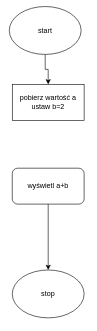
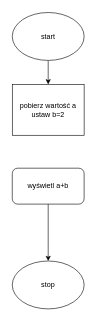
node "start": moved (45, 30) -> (48, 36)
node "pobierz wartość a ustaw b=2": size 72x36 -> 72x51
node "stop": moved (48, 294) -> (48, 285)
